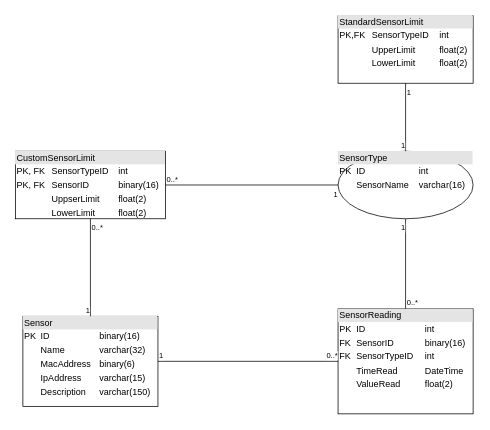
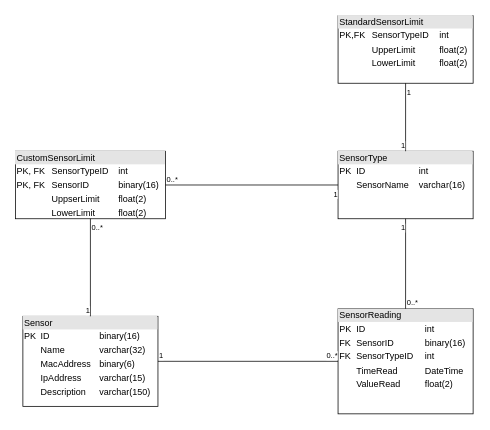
node "SensorType PK ID int SensorName varchar(16)": shape ellipse -> rectangle
